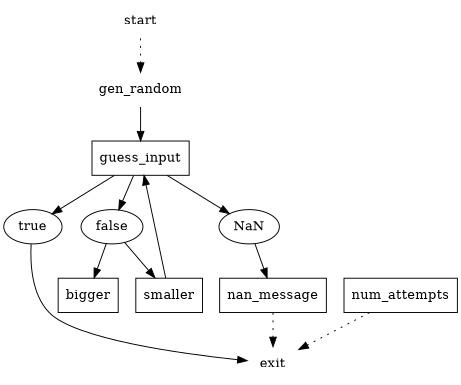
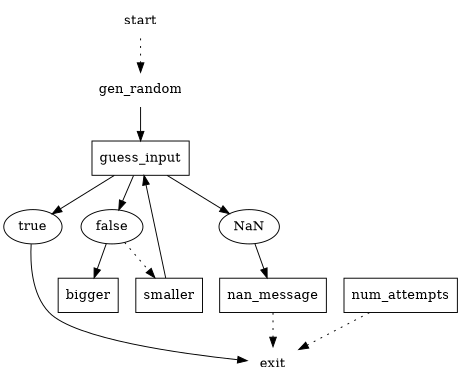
edge "false" -> "smaller": style solid -> dotted
